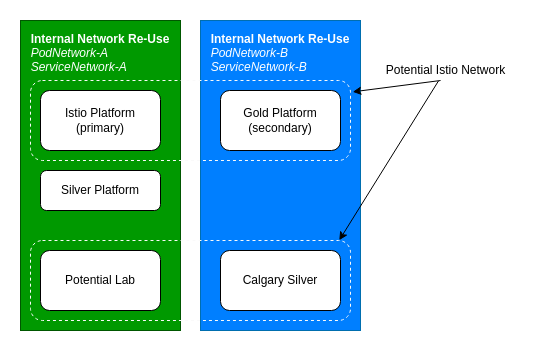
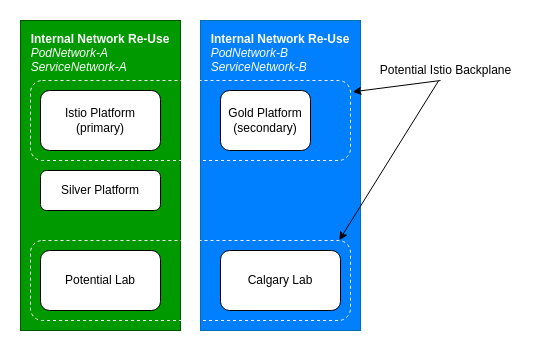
node "Potential Istio Network": label "Potential Istio Network" -> "Potential Istio Backplane"
node "Gold Platform (secondary)": size 120x60 -> 90x60
node "Calgary Silver": label "Calgary Silver" -> "Calgary Lab"
